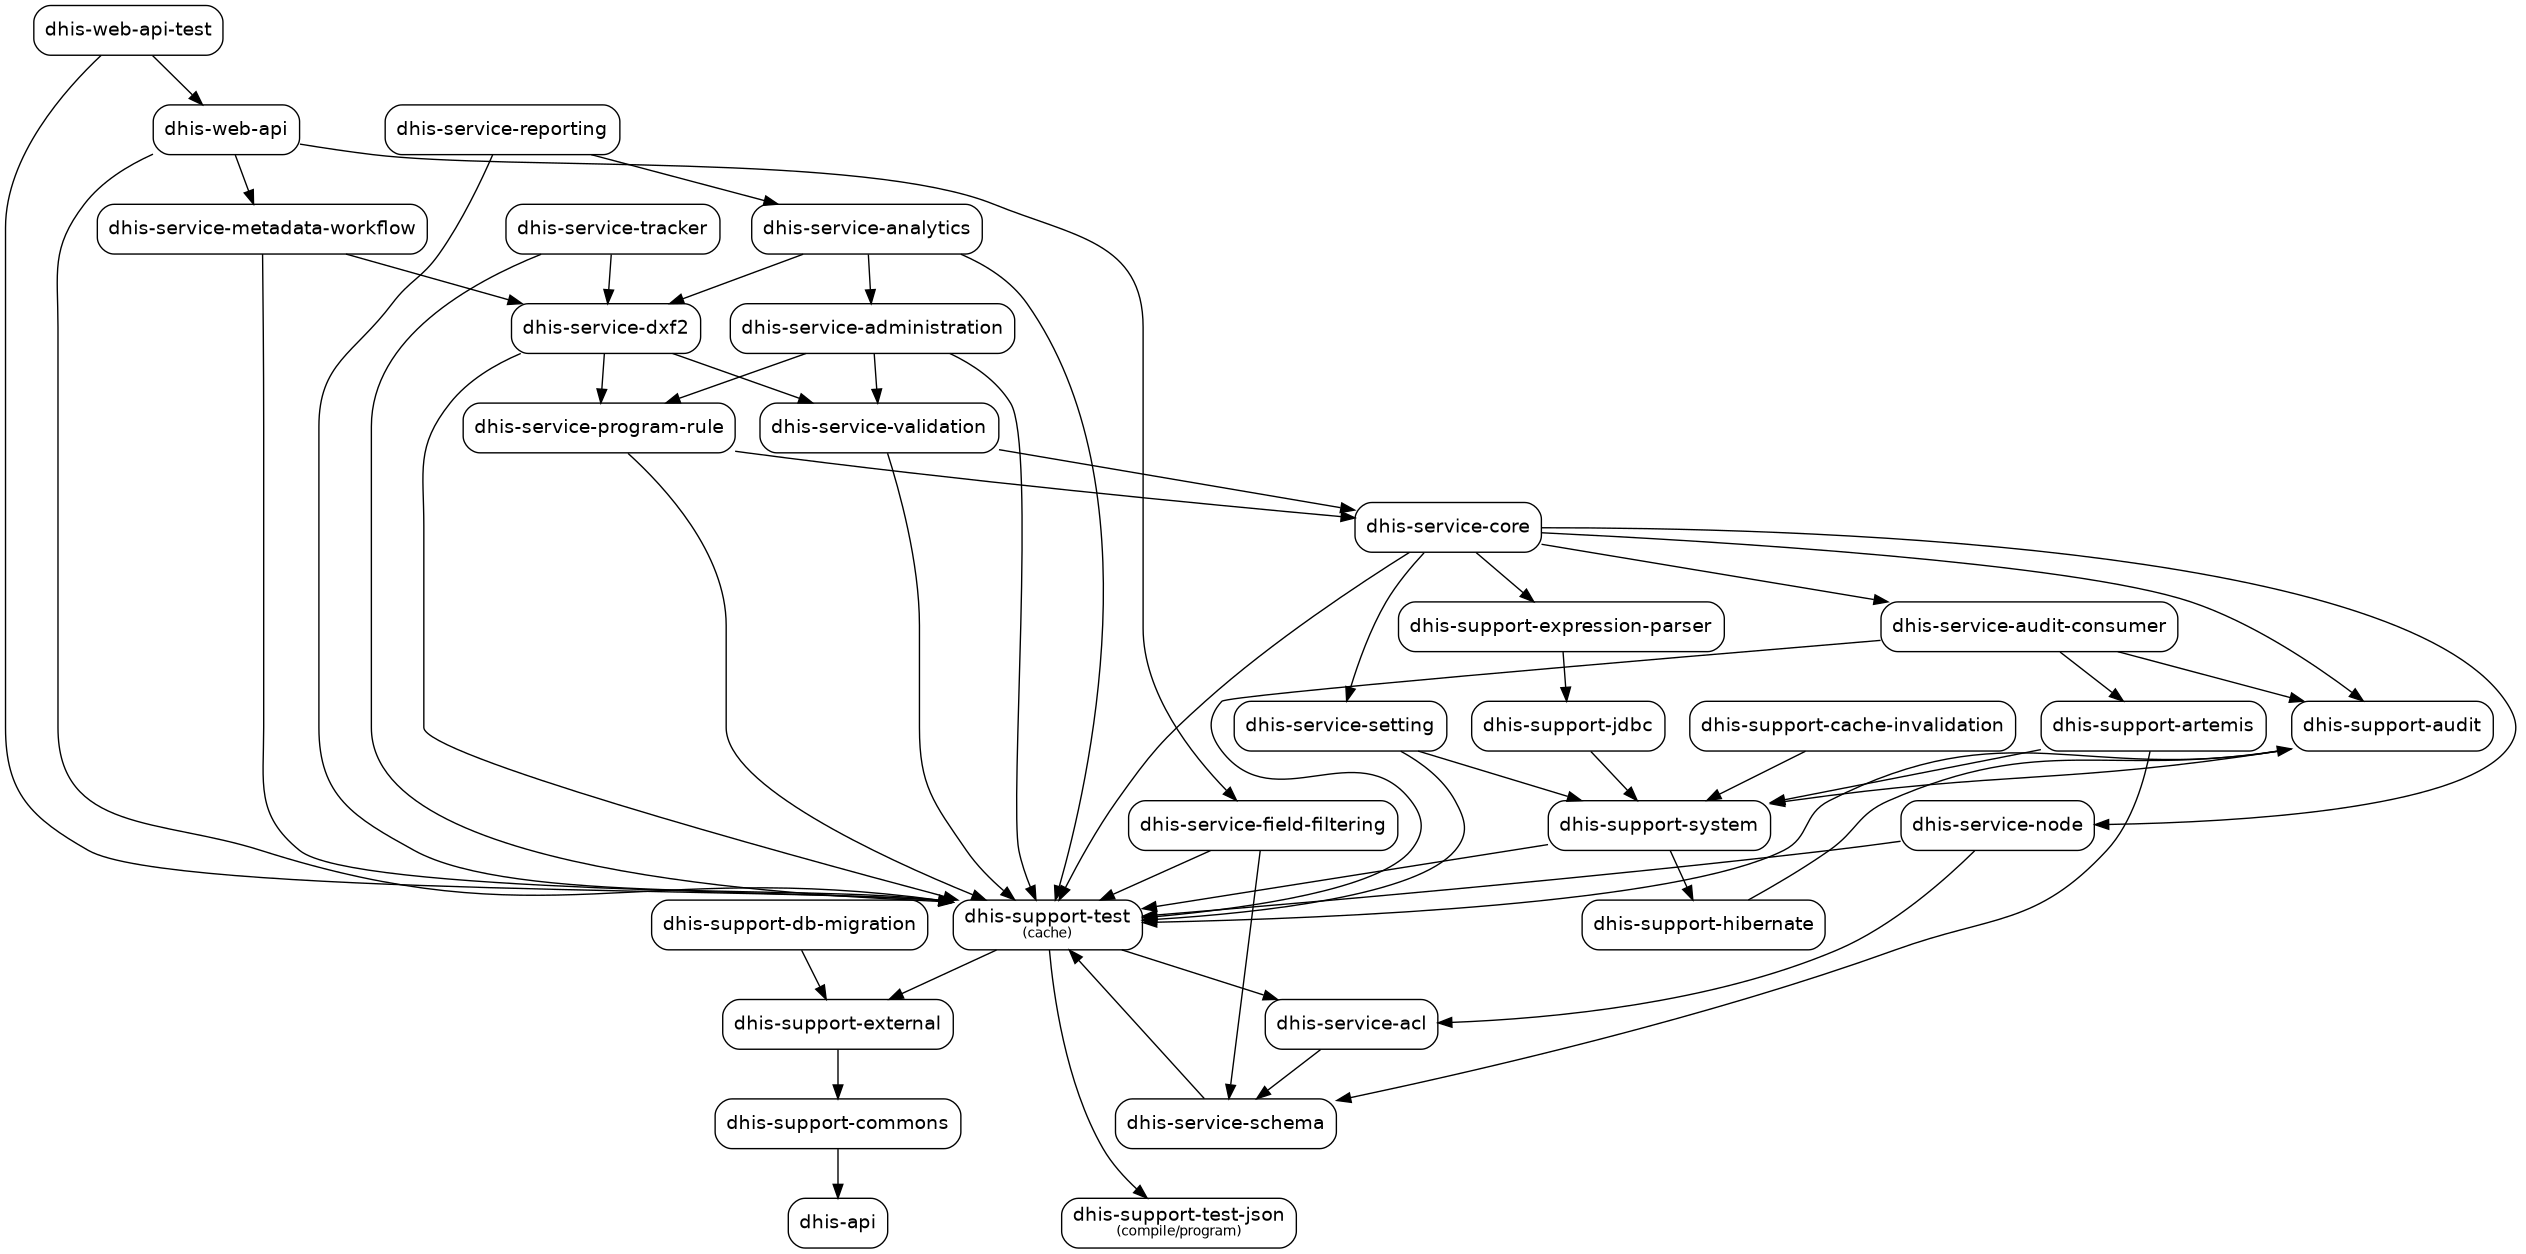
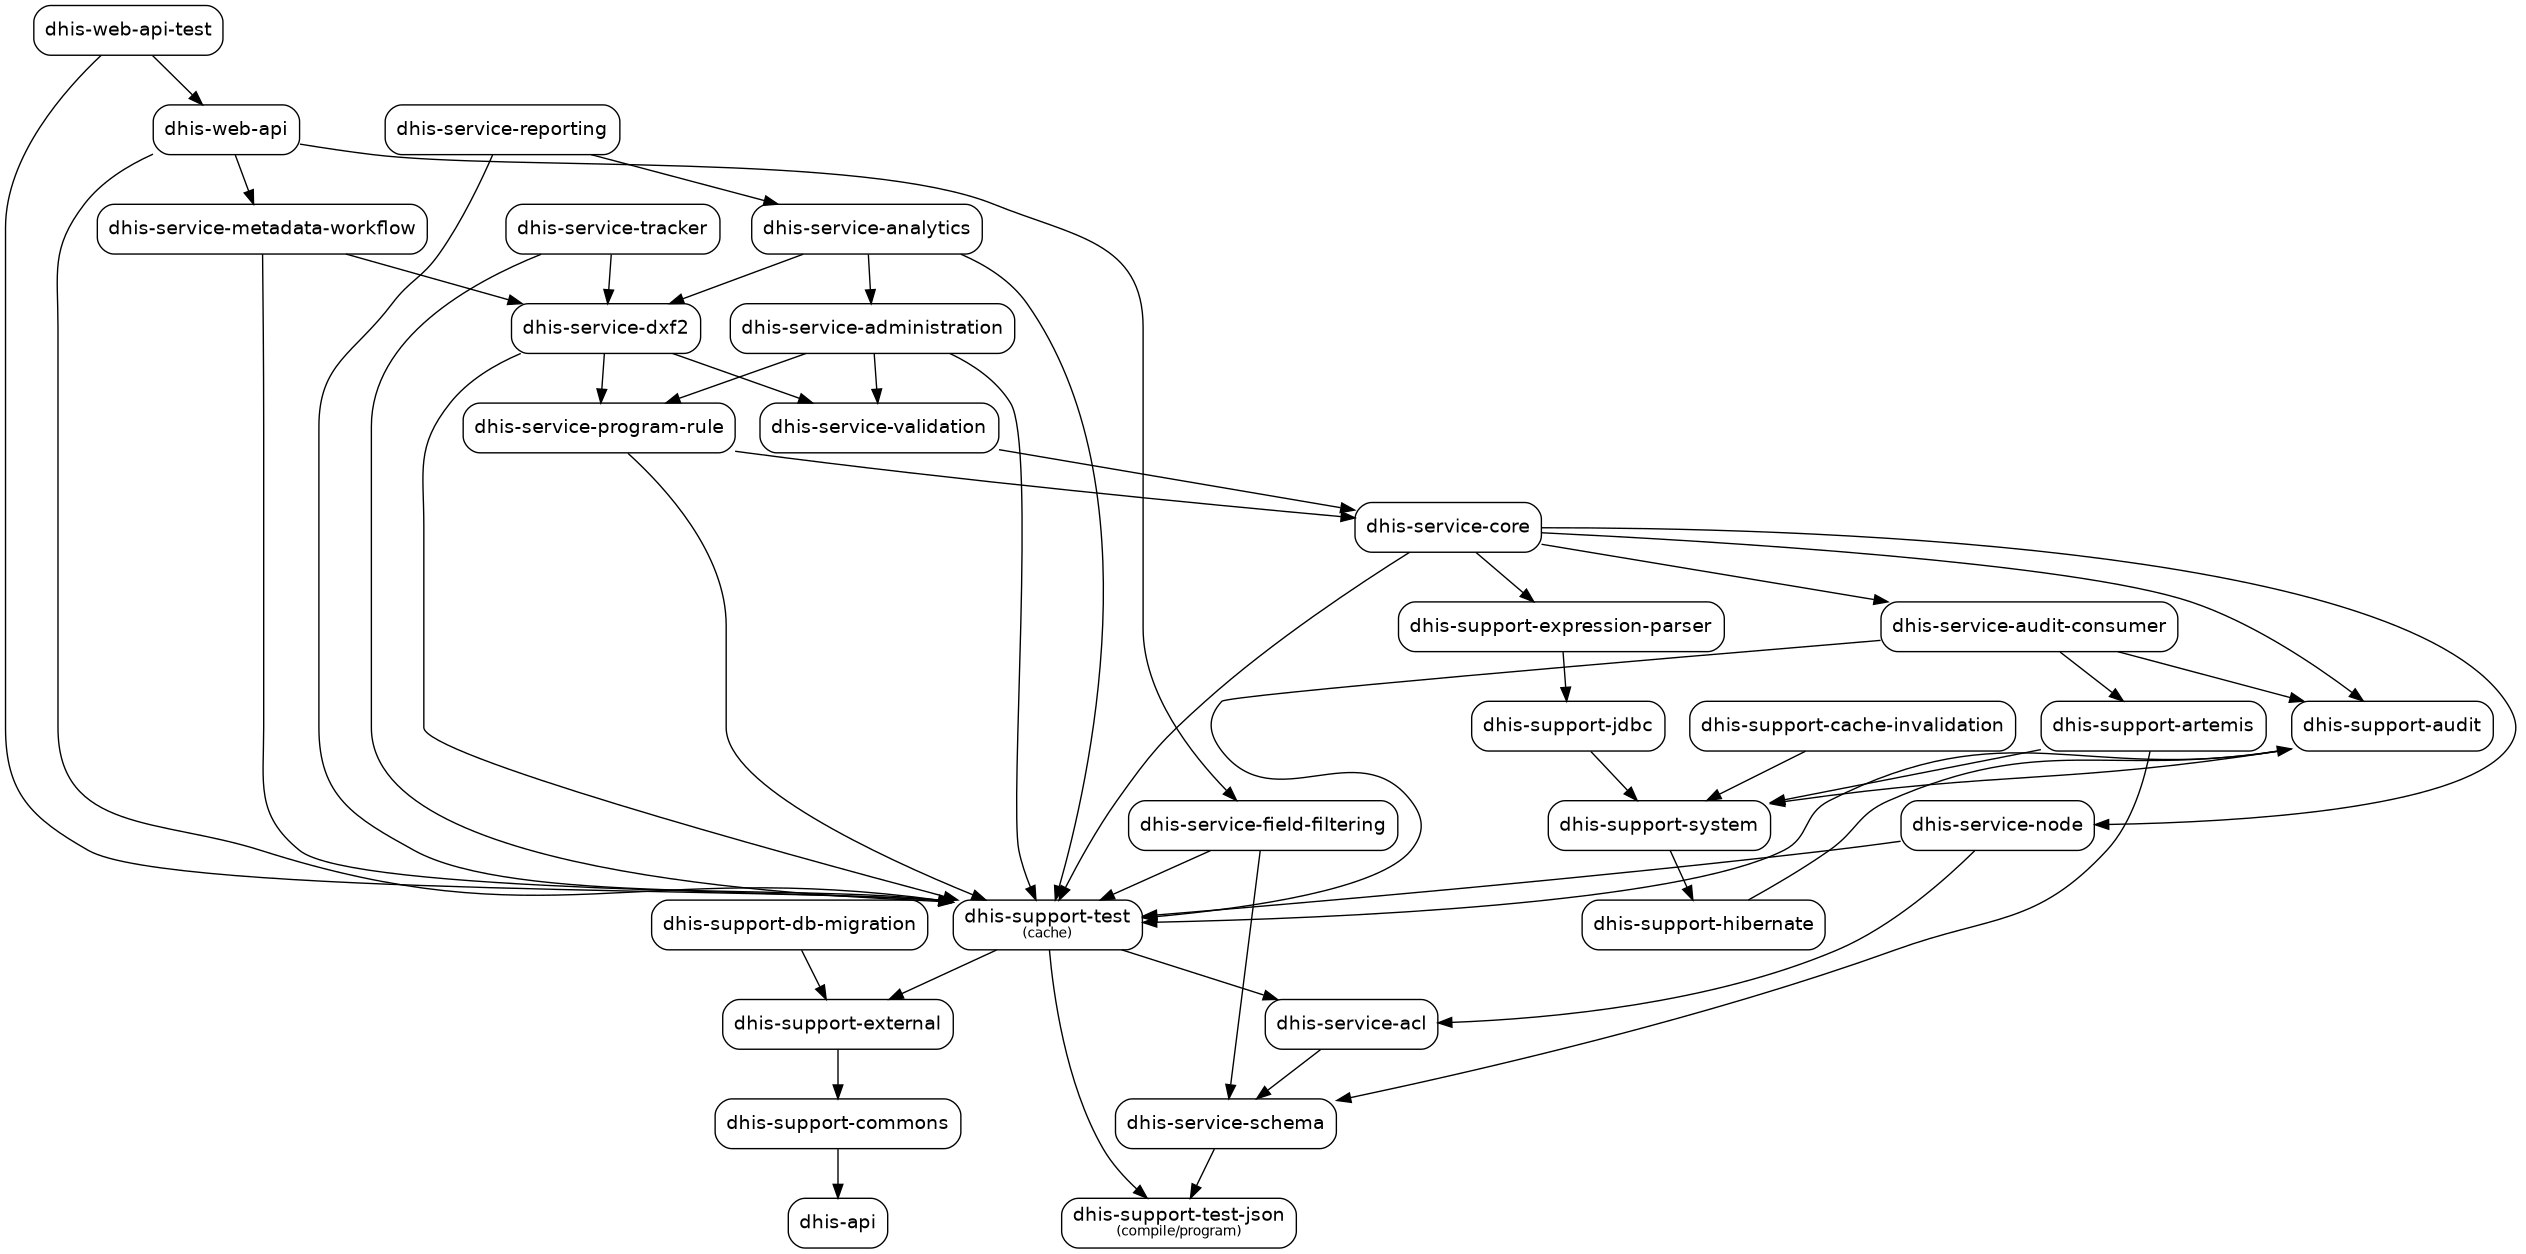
edge "dhis-service-validation" -> "dhis-support-test": removed
node "dhis-service-setting": removed
edge "dhis-support-system" -> "dhis-support-test": removed
edge "dhis-service-schema" -> "dhis-support-test": now "dhis-service-schema" -> "dhis-support-test-json"
